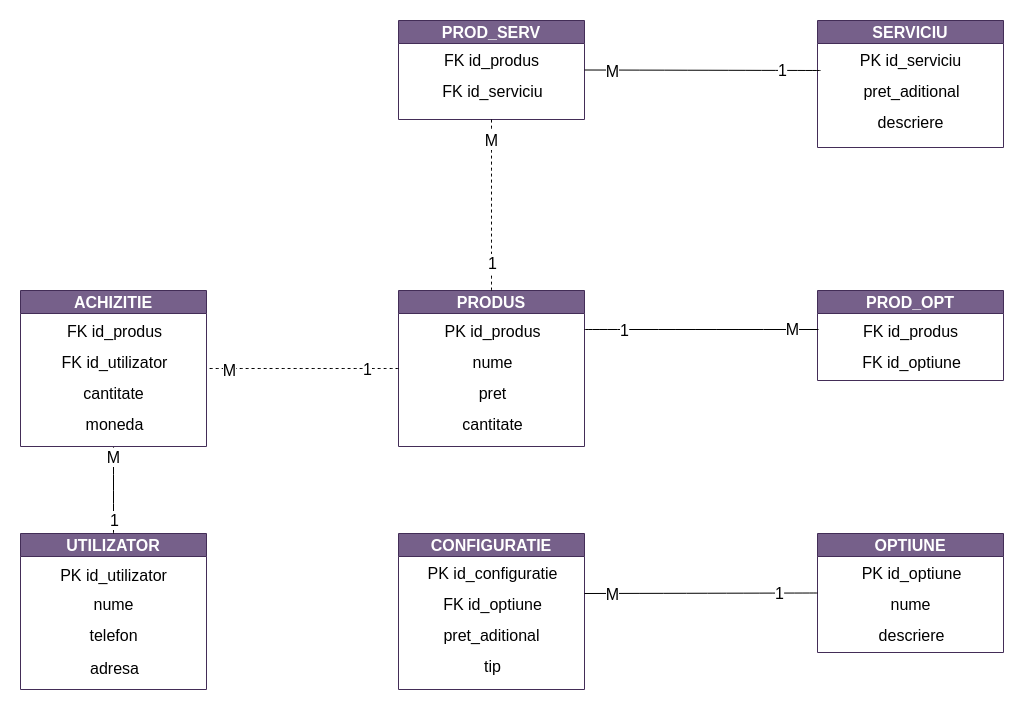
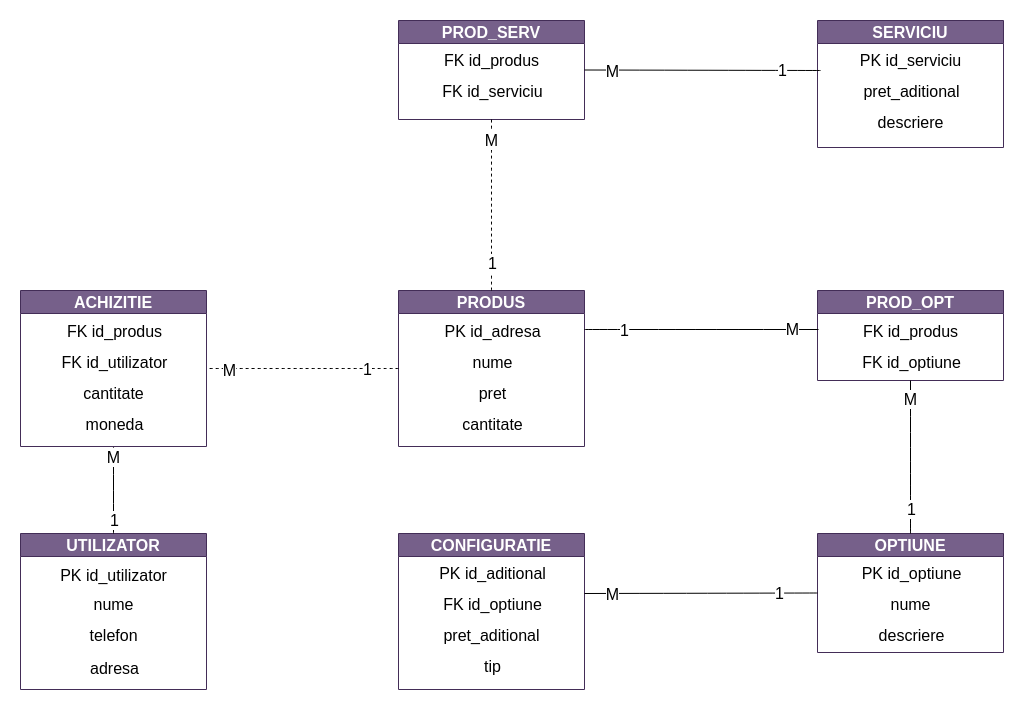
node "PK id_produs": label "PK id_produs" -> "PK id_adresa"
edge "PROD_OPT" -- "OPTIUNE": added, labels "M", "1"
node "PK id_configuratie": label "PK id_configuratie" -> "PK id_aditional"
